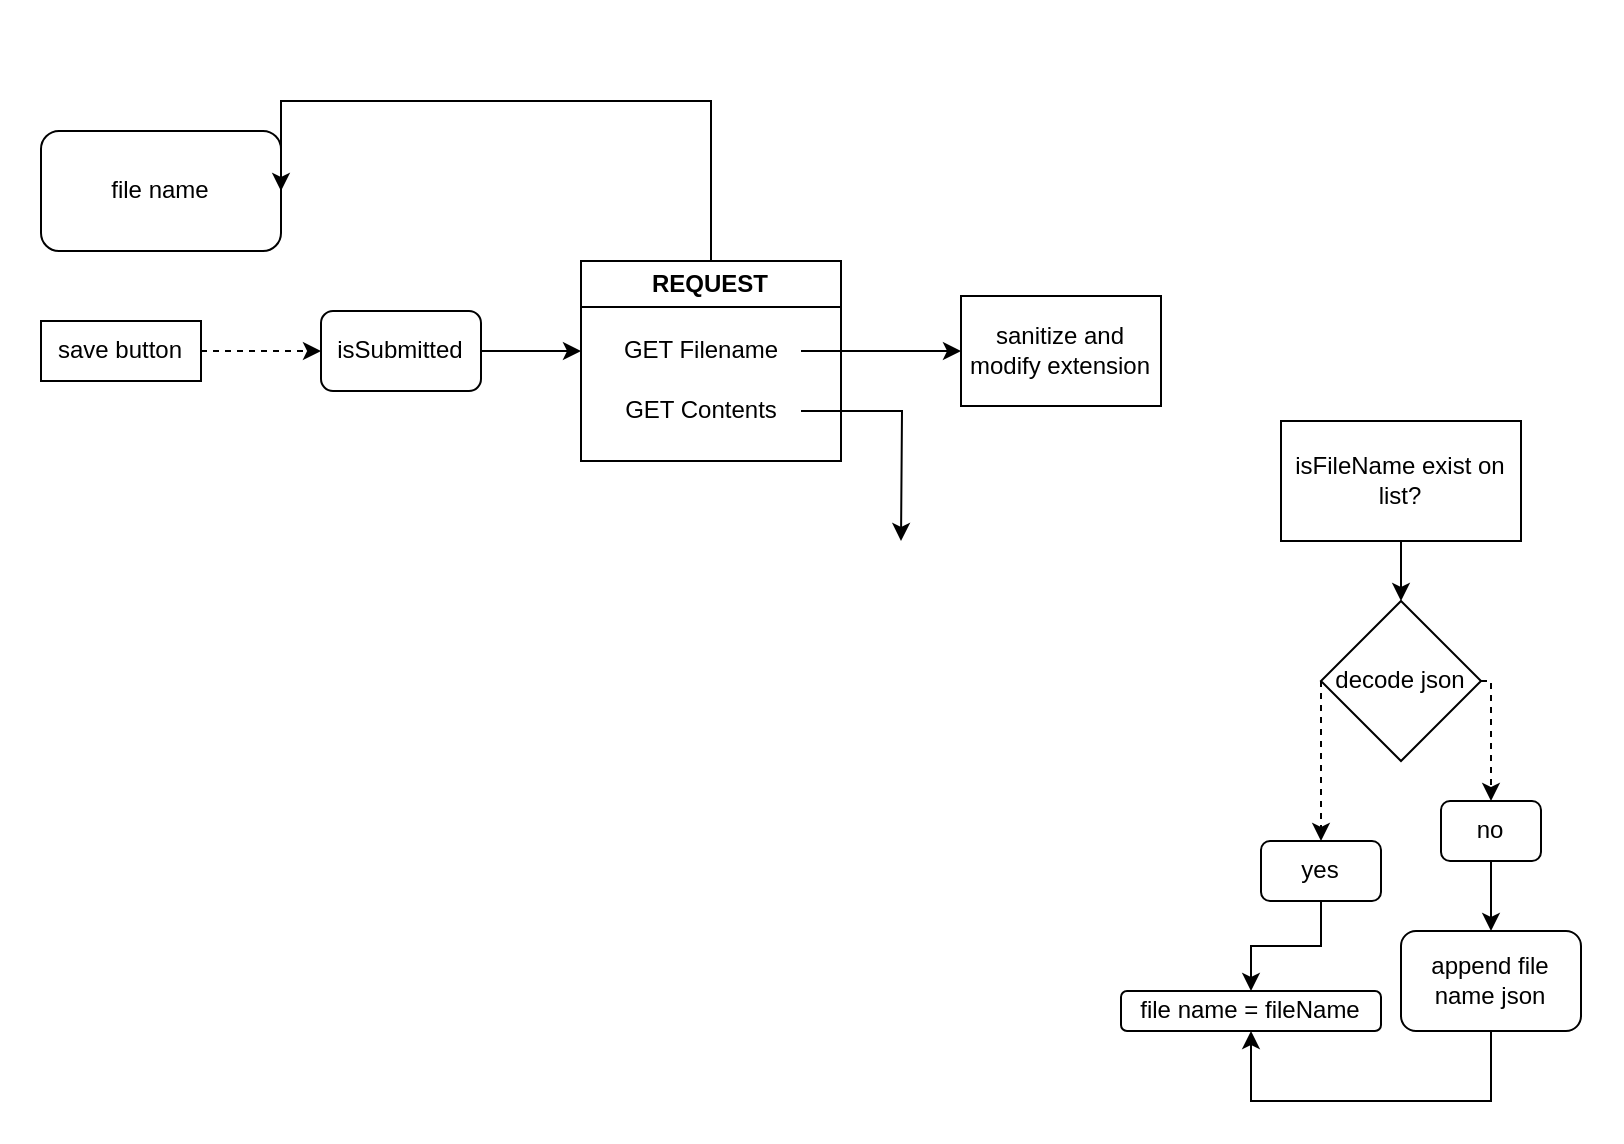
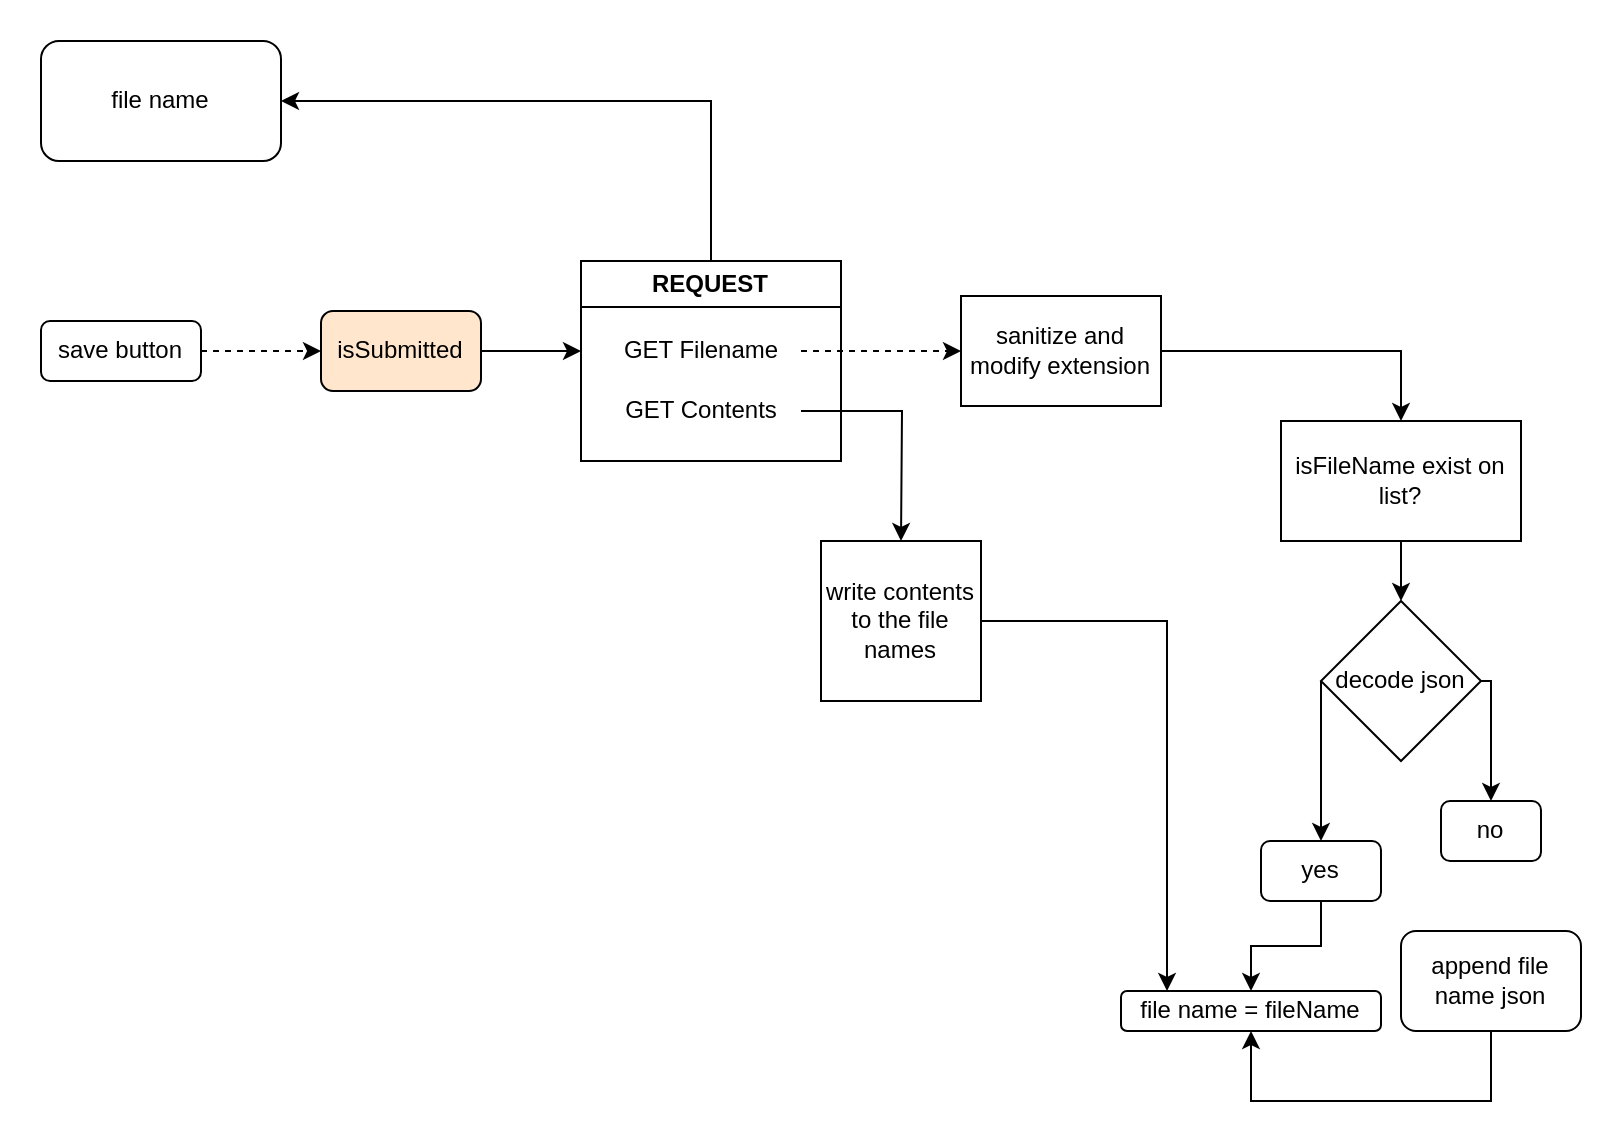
node "file name": moved (161, 191) -> (161, 101)
node "save button": shape rectangle -> rounded rectangle
node "isSubmitted": fillcolor #ffffff -> #ffe6cc
edge "GET Filename" -> "sanitize and modify extension": style solid -> dashed
edge "sanitize and modify extension" -> "isFileName exist on list?": added
node "write contents to the file names": added
edge "write contents to the file names" -> "file name = fileName": added
edge "decode json" -> "no": style dashed -> solid
edge "decode json" -> "yes": style dashed -> solid
edge "no" -> "append file name json": removed
